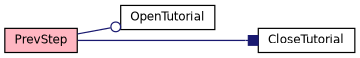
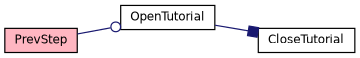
edge "PrevStep" -> "CloseTutorial": now "OpenTutorial" -> "CloseTutorial"
